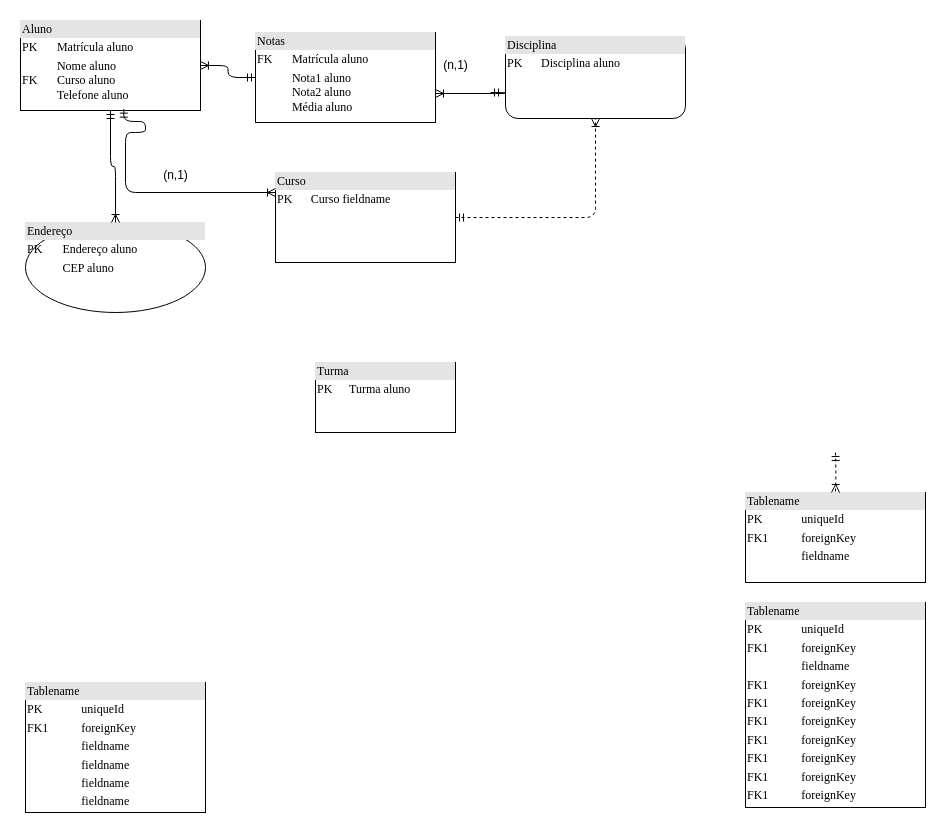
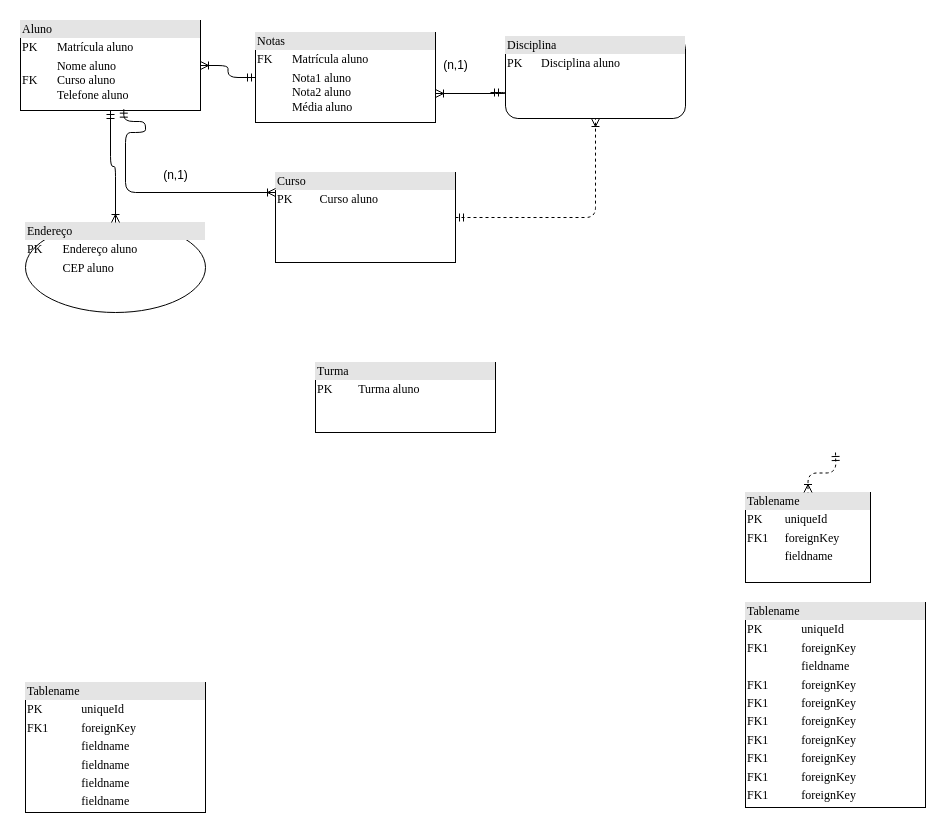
node "Curso PK Curso fieldname": label "Curso PK Curso fieldname" -> "Curso PK Curso aluno"
node "Turma PK Turma aluno": size 140x70 -> 180x70
node "Tablename PK uniqueId FK1 foreignKey fieldname": size 180x90 -> 125x90
